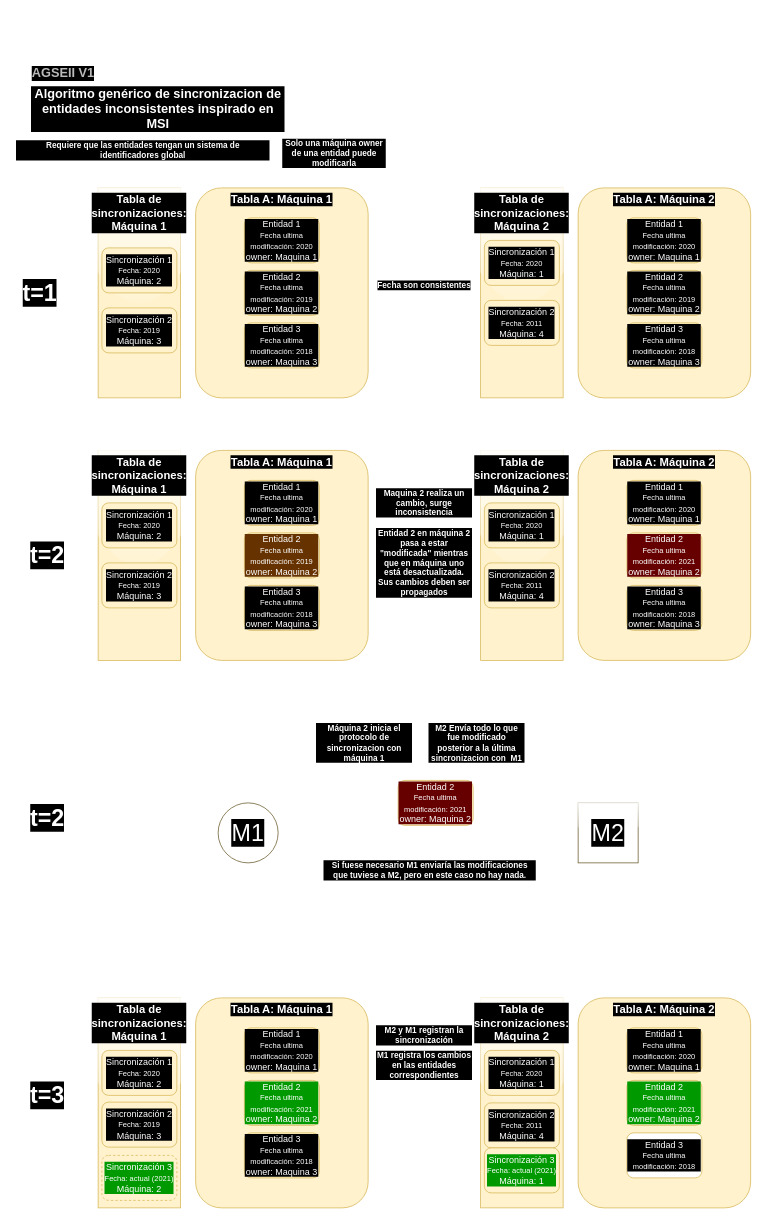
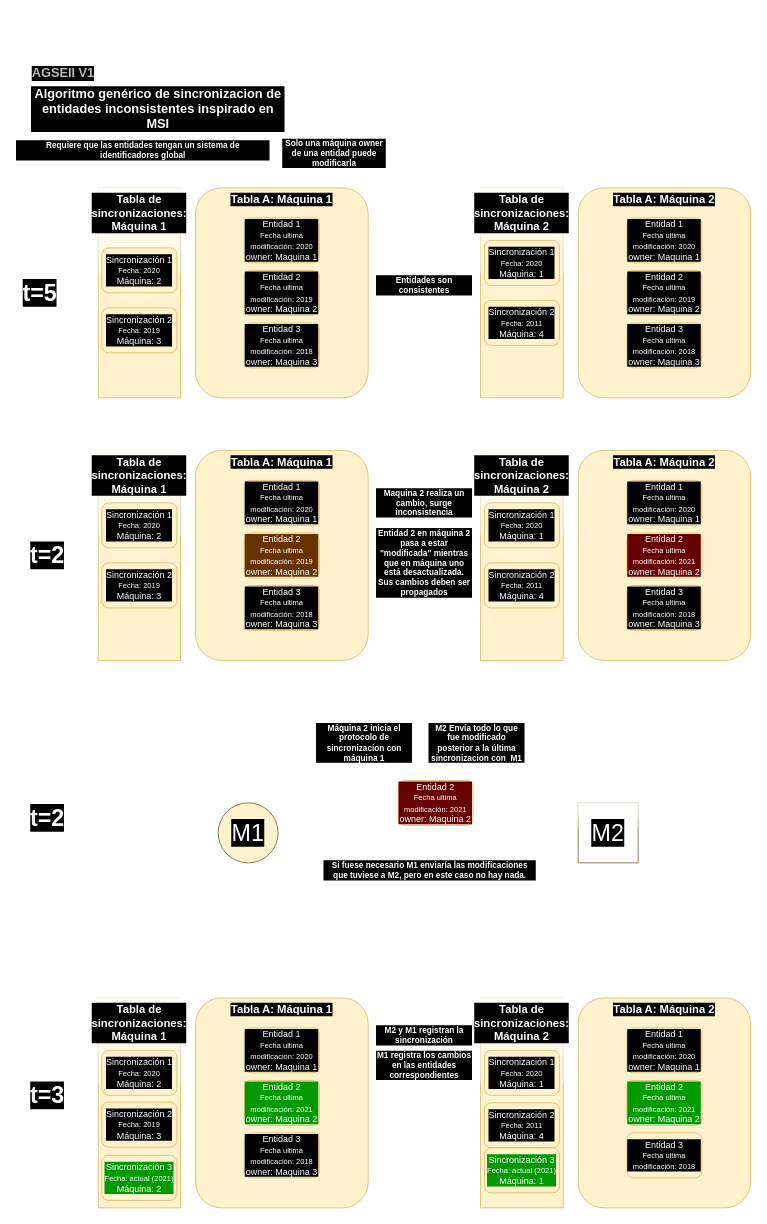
node "Fecha son consistentes": label "Fecha son consistentes" -> "Entidades son consistentes"
node "t=1": label "t=1" -> "t=5"
node "M1": fillcolor #ffffff -> #fff2cc
node "Entidad 3 Fecha ultima modificación: 2018": fillcolor #ffffff -> #fff2cc
node "Sincronización 3 Fecha: actual (2021) Máquina: 2": style dashed -> solid
